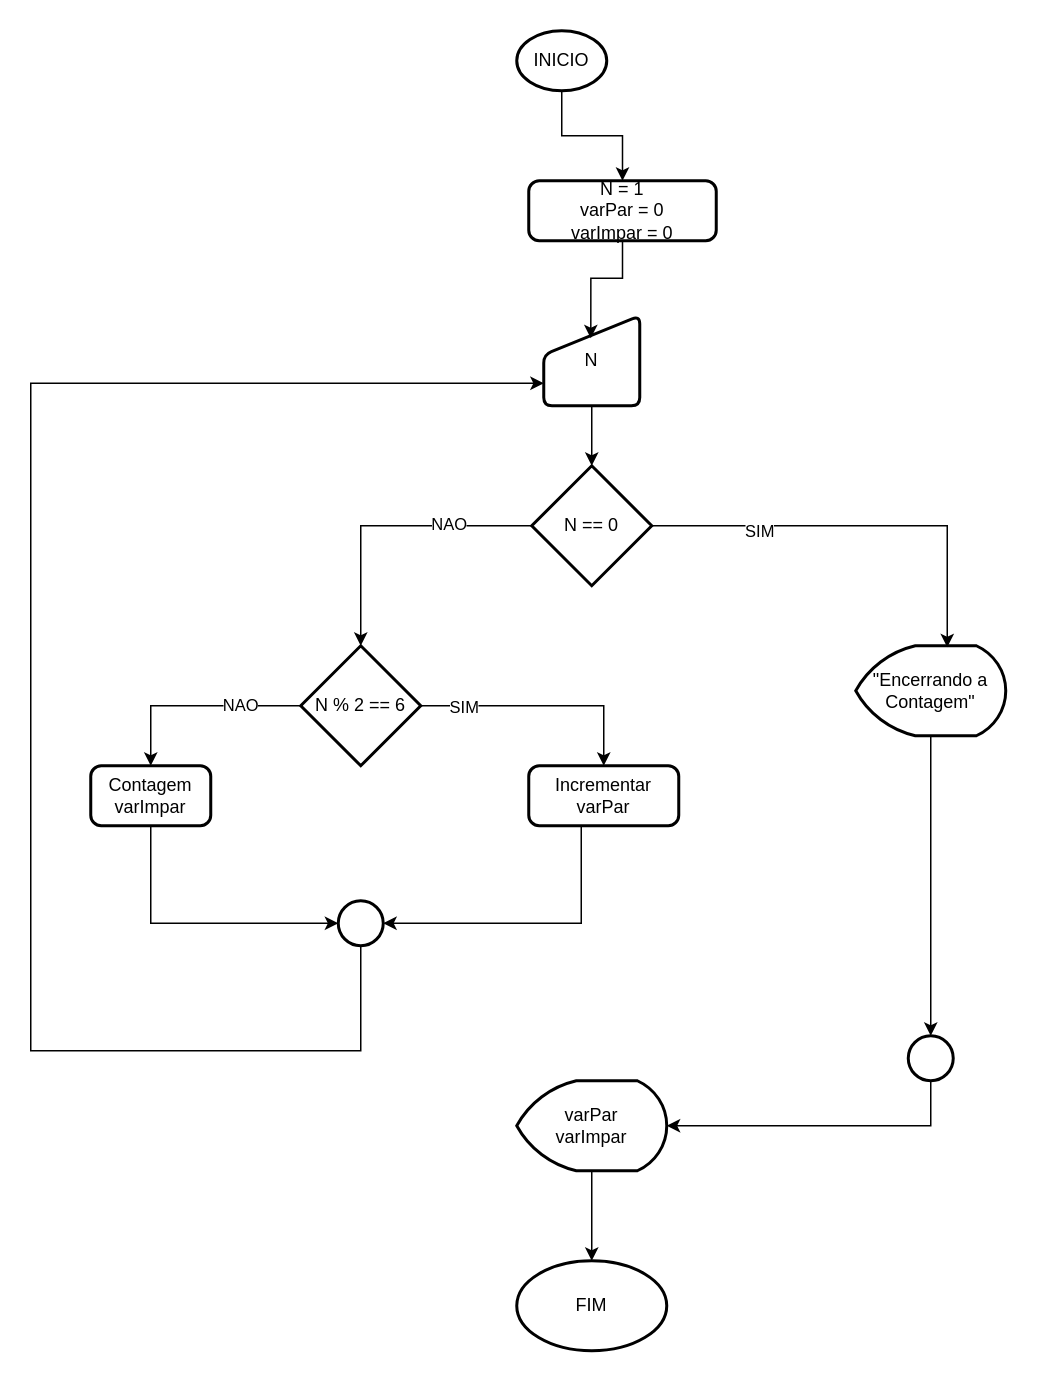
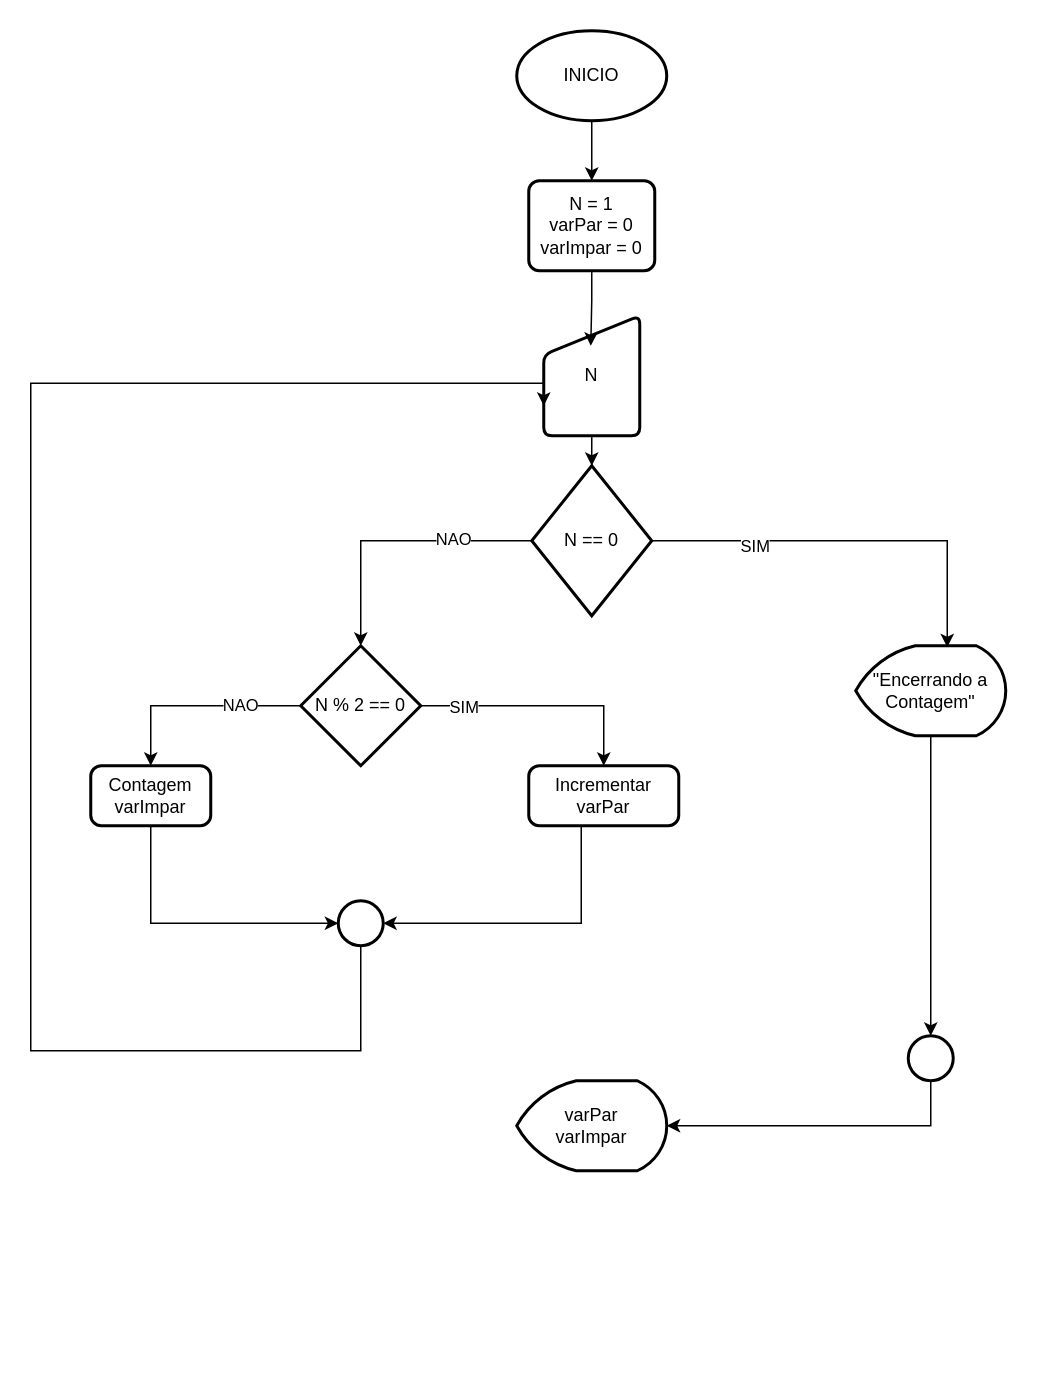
node "INICIO": size 90x60 -> 150x90
node "N = 1 varPar = 0 varImpar = 0": size 188x60 -> 126x90
node "N": size 96x90 -> 96x120
node "N == 0": size 120x120 -> 120x150
node "N % 2 == 6": label "N % 2 == 6" -> "N % 2 == 0"
edge "varPar varImpar" -> "FIM": removed
node "FIM": removed
